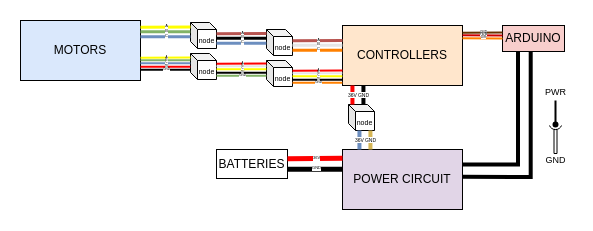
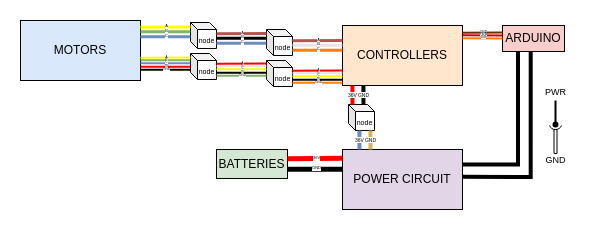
node "BATTERIES": fillcolor #ffffff -> #d5e8d4
